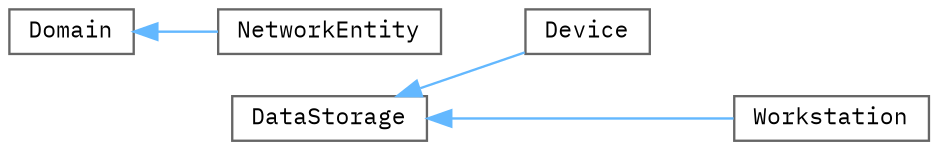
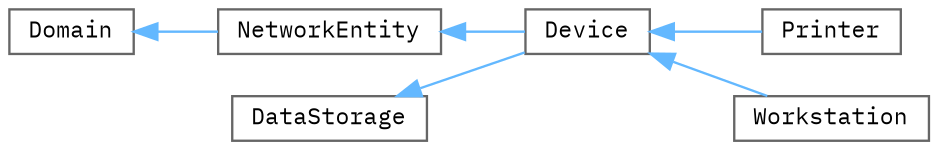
edge "Device" -> "NetworkEntity": added
node "Printer": added
edge "Workstation" -> "DataStorage": now "Workstation" -> "Device"
